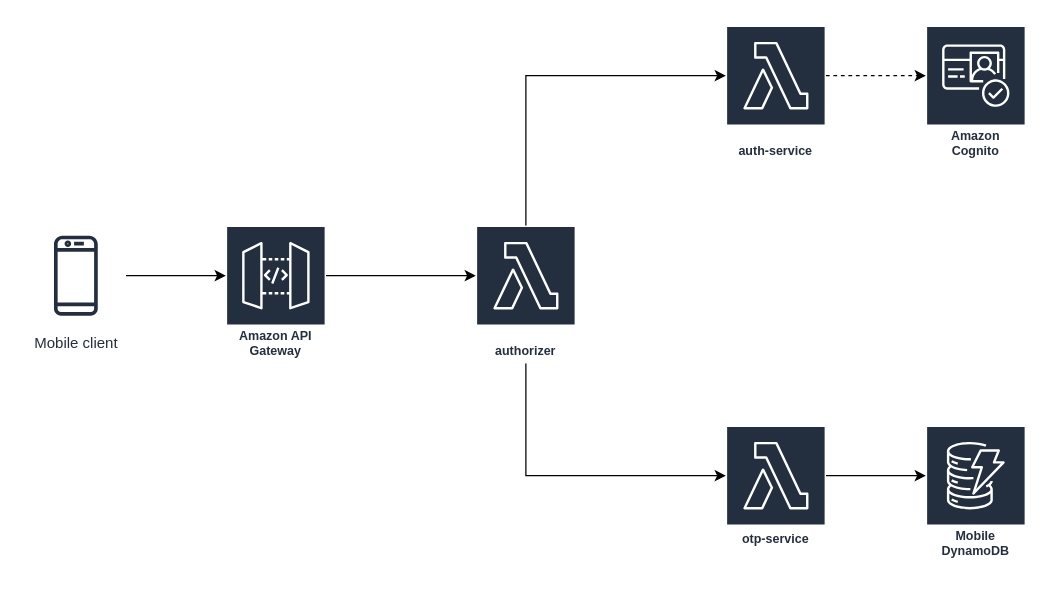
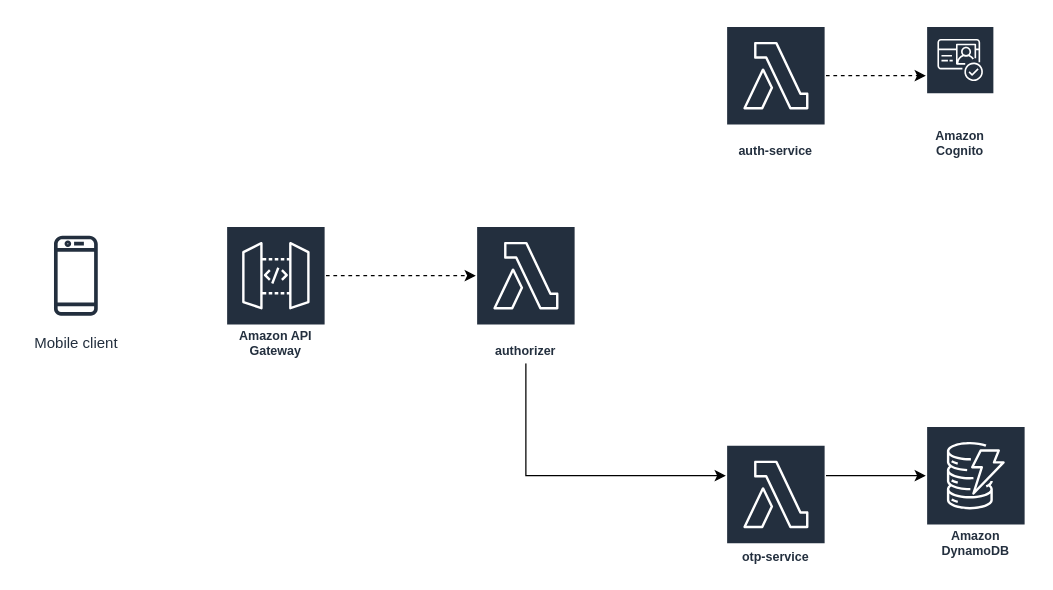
edge "authorizer" -> "auth-service": removed
node "Amazon Cognito": size 100x138 -> 69x138
edge "Mobile client" -> "Amazon API Gateway": removed
edge "Amazon API Gateway" -> "authorizer": style solid -> dashed
node "otp-service": moved (776, 488) -> (776, 507)
node "Mobile DynamoDB": label "Mobile DynamoDB" -> "Amazon DynamoDB"
